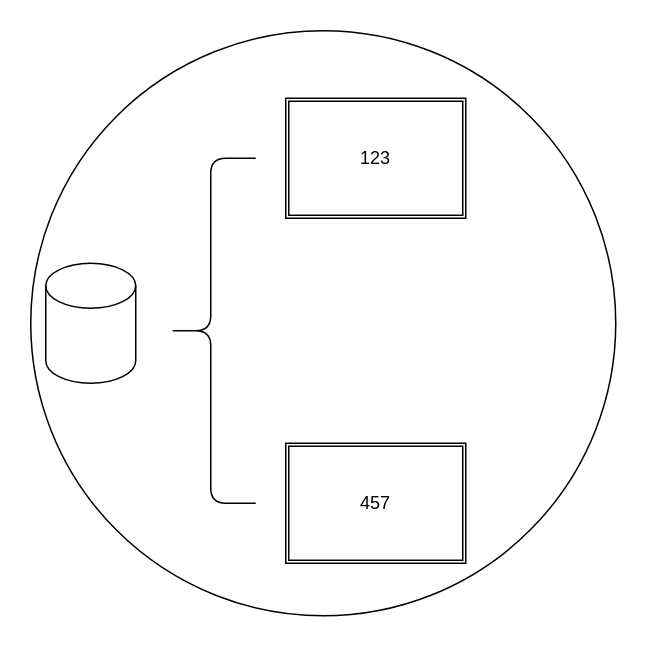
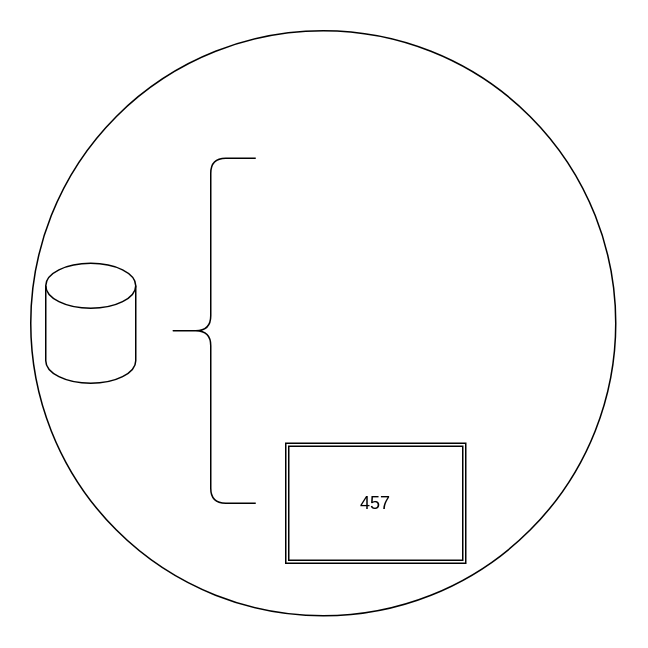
node "123": removed
